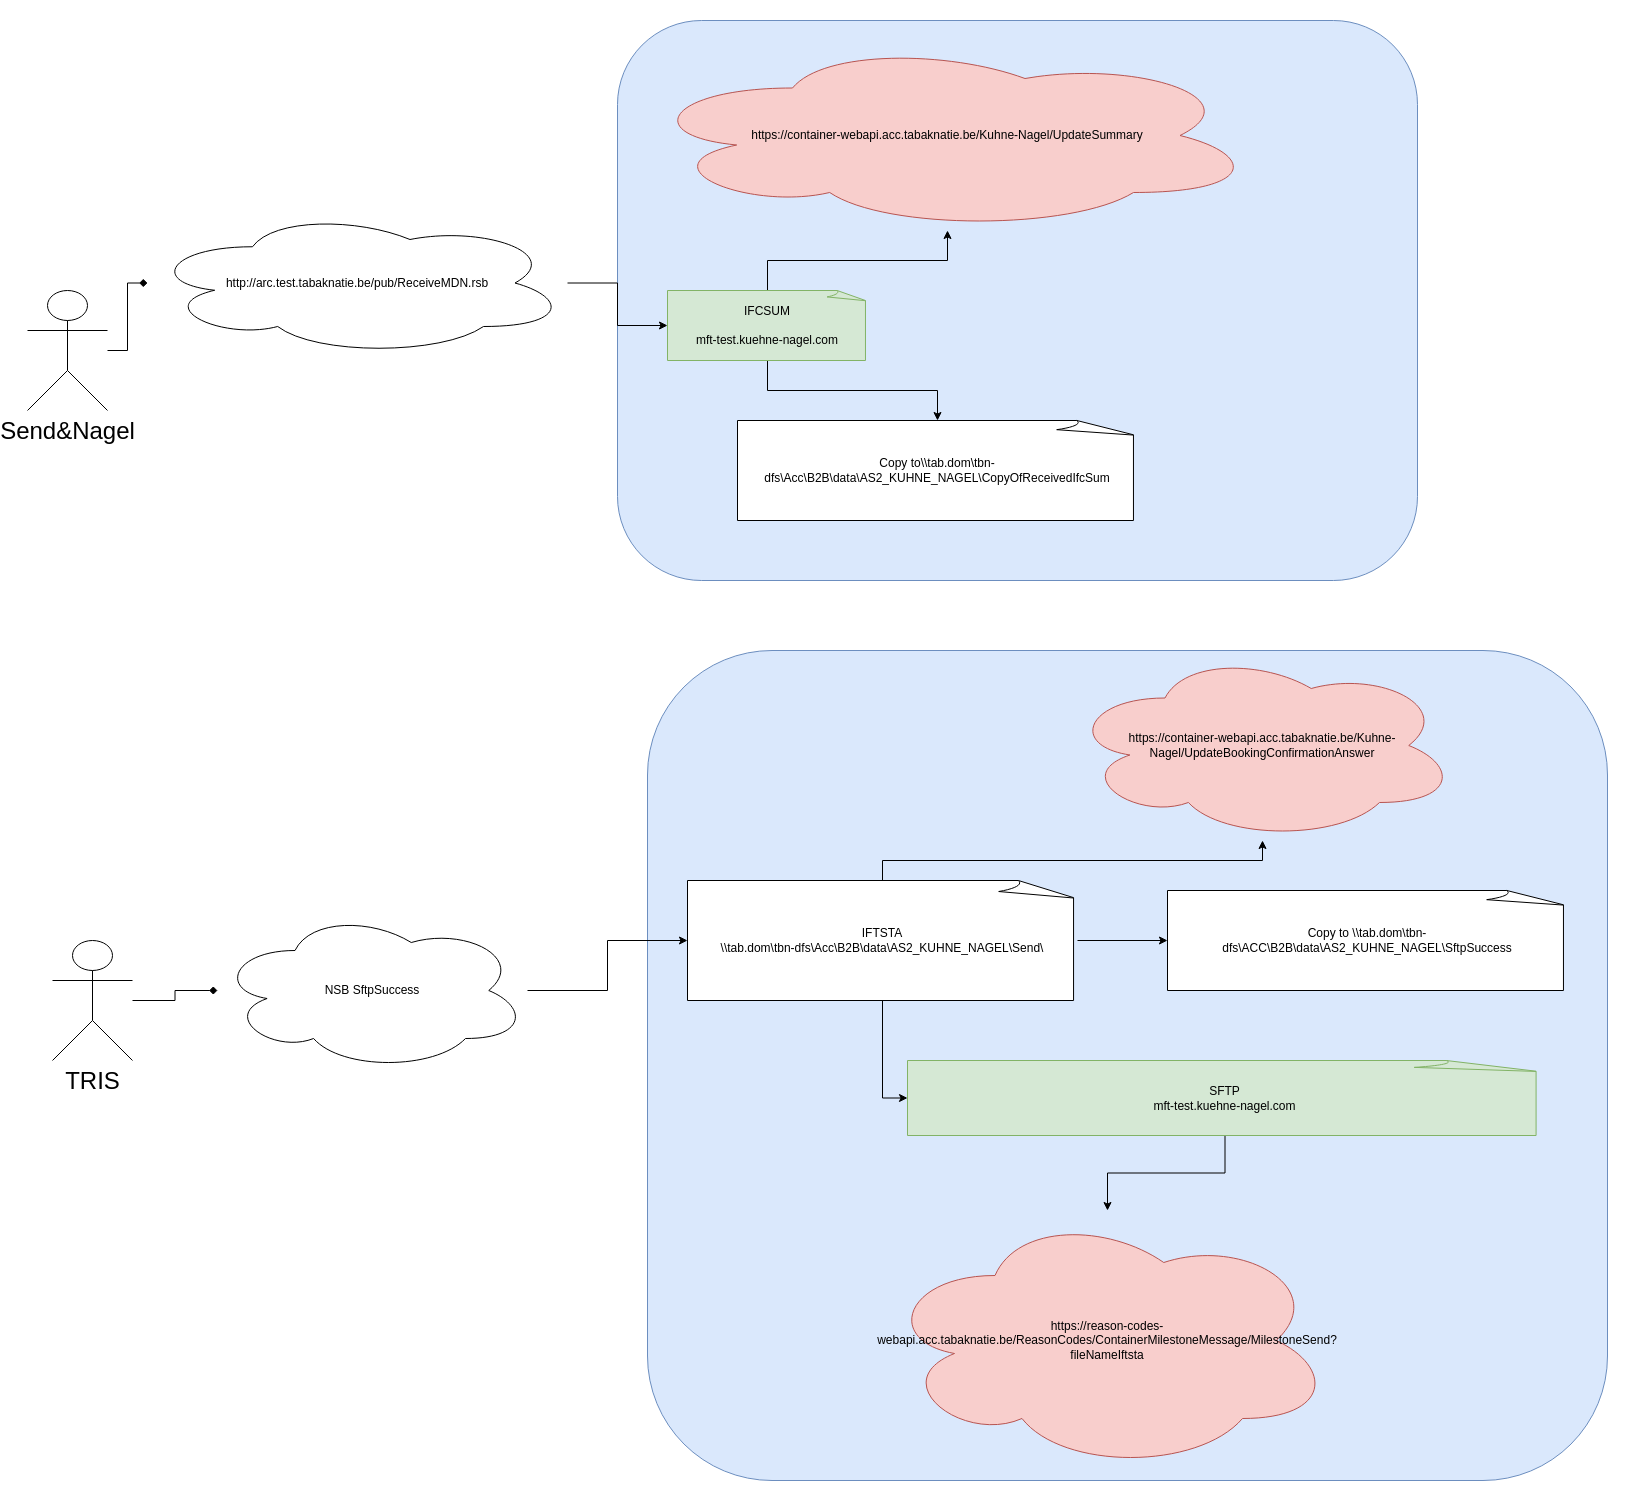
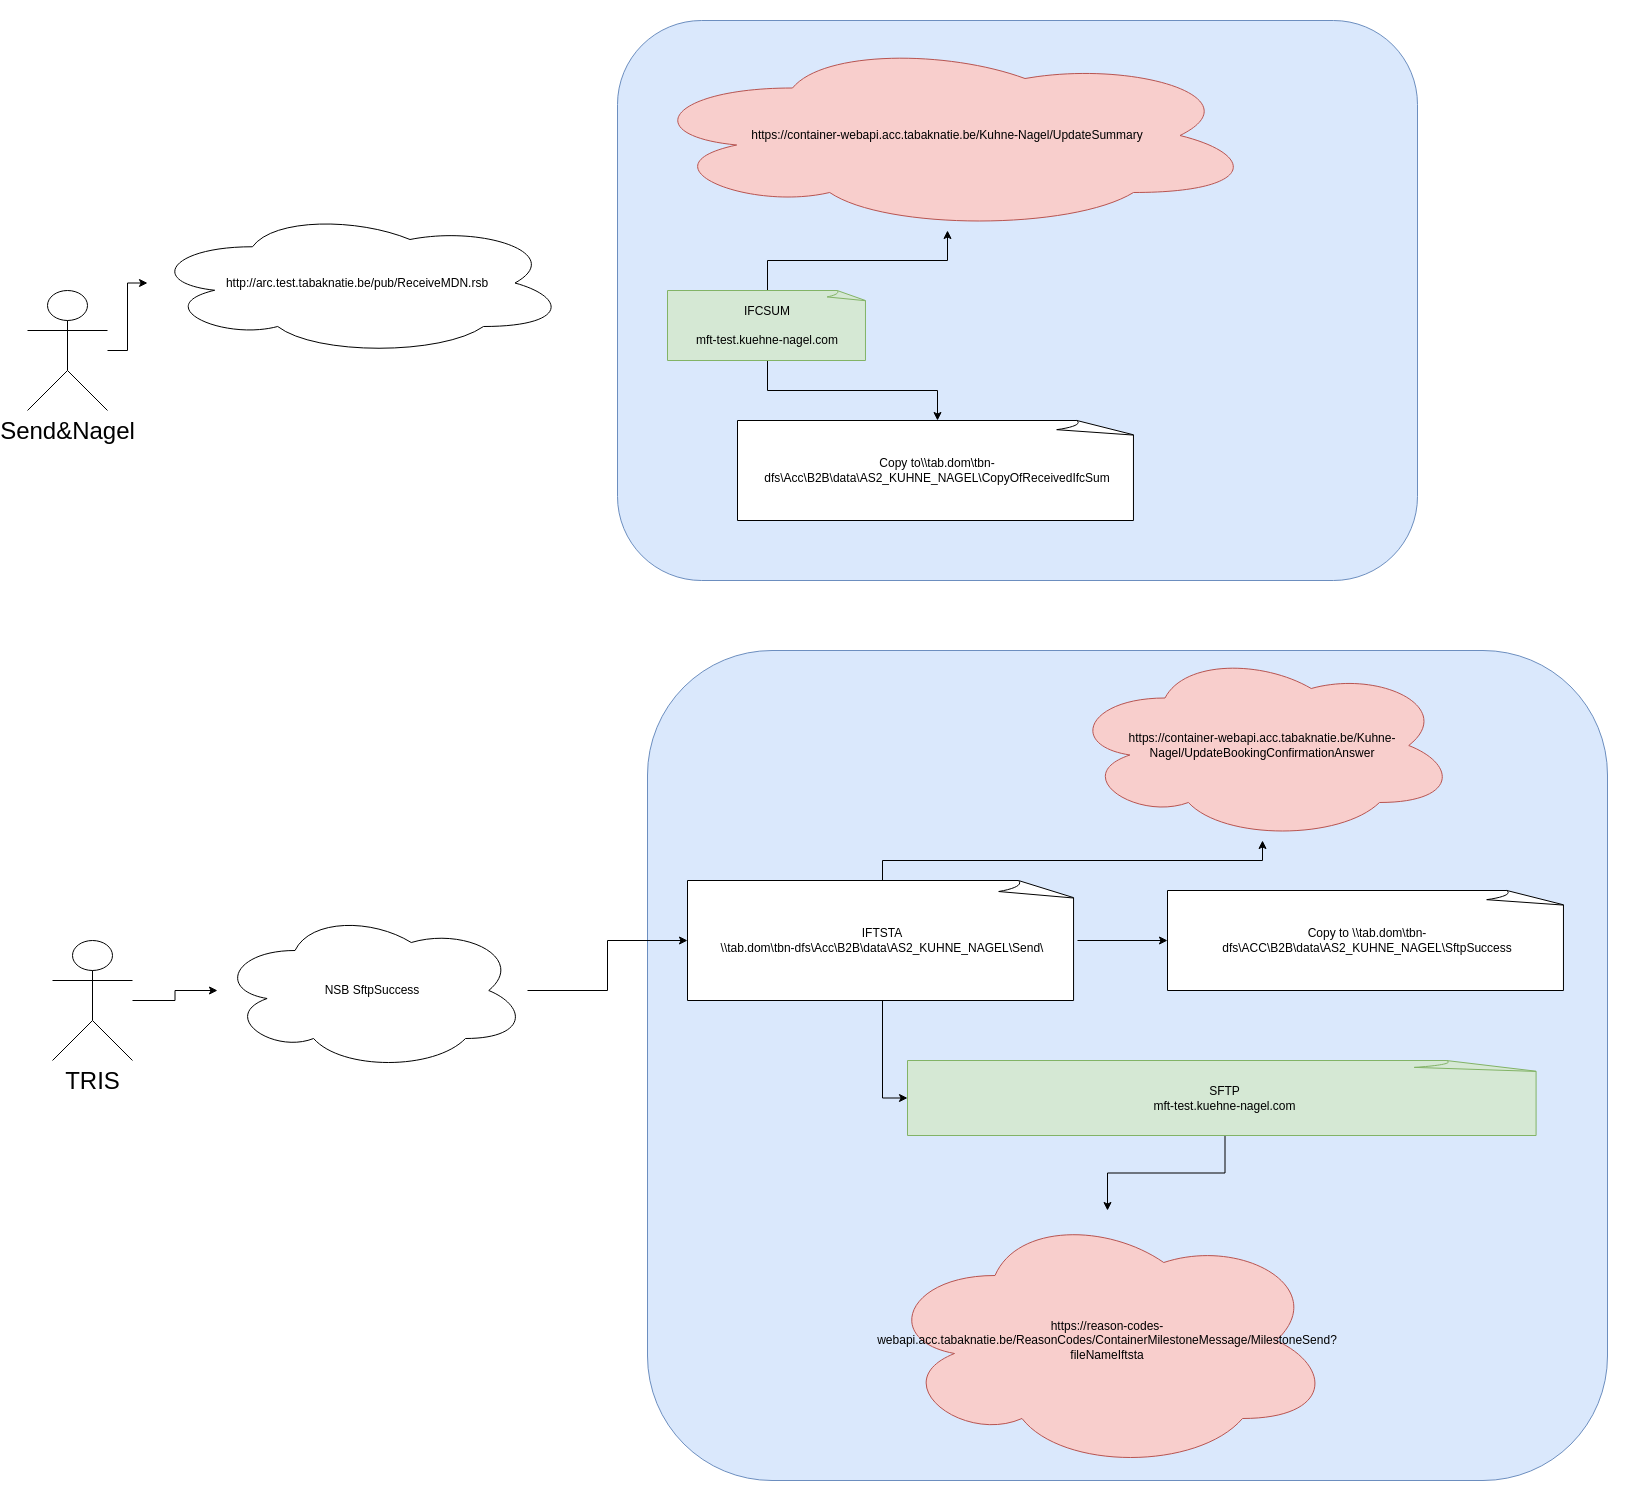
edge "Send&Nagel" -> "http://arc.test.tabaknatie.be/pub/ReceiveMDN.rsb": arrowhead diamond -> classic
edge "http://arc.test.tabaknatie.be/pub/ReceiveMDN.rsb" -> "IFCSUM mft-test.kuehne-nagel.com": removed
edge "TRIS" -> "NSB SftpSuccess": arrowhead diamond -> classic
